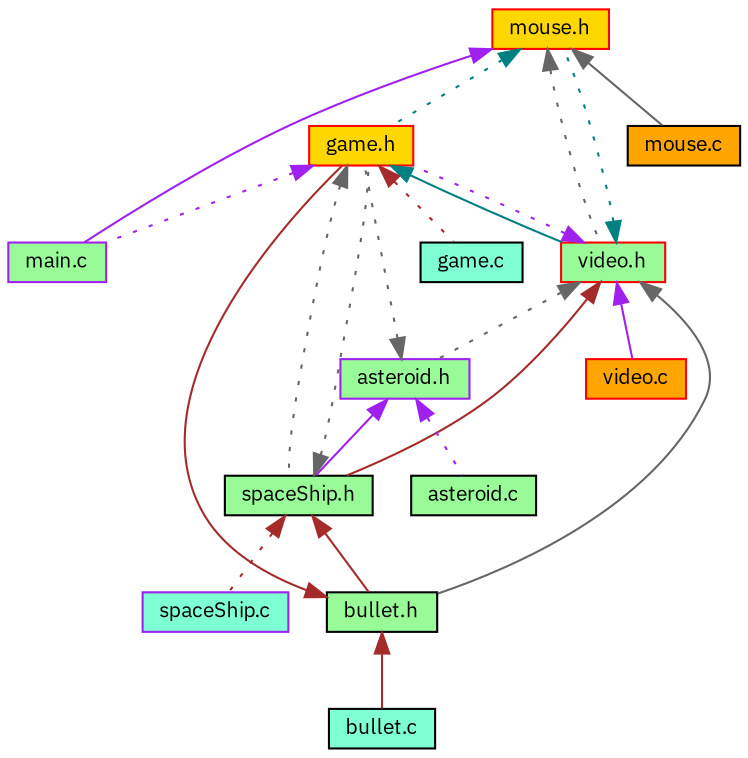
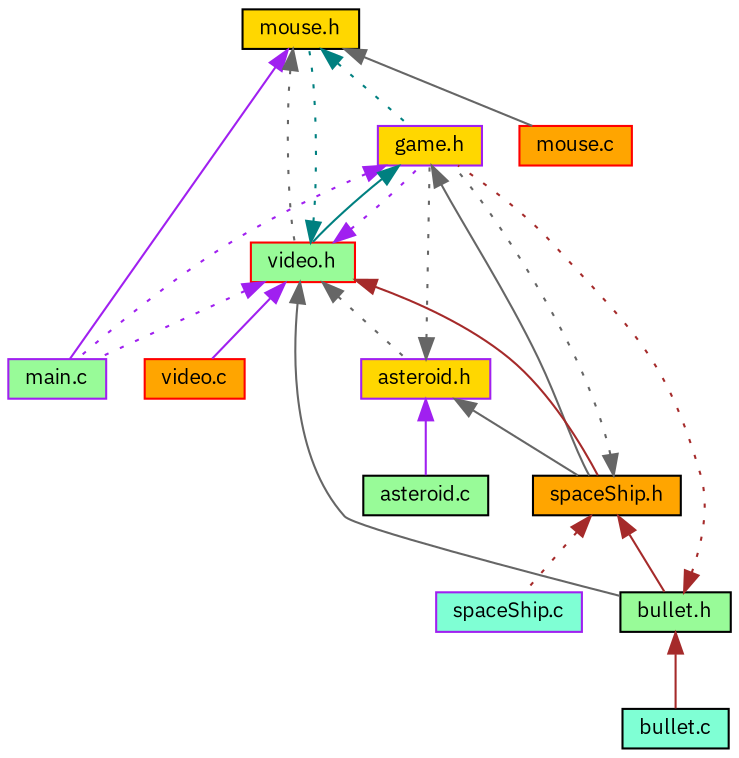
node "mouse.h": color red -> black
node "game.h": color red -> purple
node "mouse.c": color black -> red
node "game.c": removed
edge "main.c" -> "video.h": added
edge "spaceShip.h" -> "game.h": style dotted -> solid
node "asteroid.h": fillcolor palegreen -> gold
edge "game.h" -> "bullet.h": style solid -> dotted
edge "spaceShip.h" -> "asteroid.h": color purple -> gray40
edge "asteroid.c" -> "asteroid.h": style dotted -> solid
node "spaceShip.h": fillcolor palegreen -> orange
